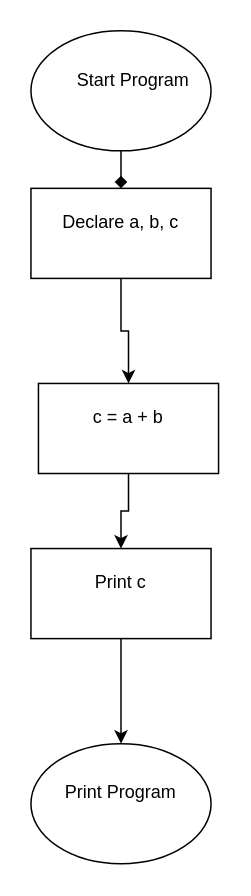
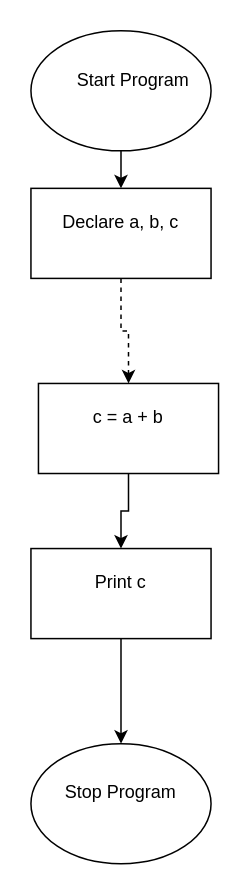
edge "Start Program" -> "Declare a, b, c": arrowhead diamond -> classic
edge "Declare a, b, c" -> "c = a + b": style solid -> dashed
node "Print Program": label "Print Program" -> "Stop Program"
